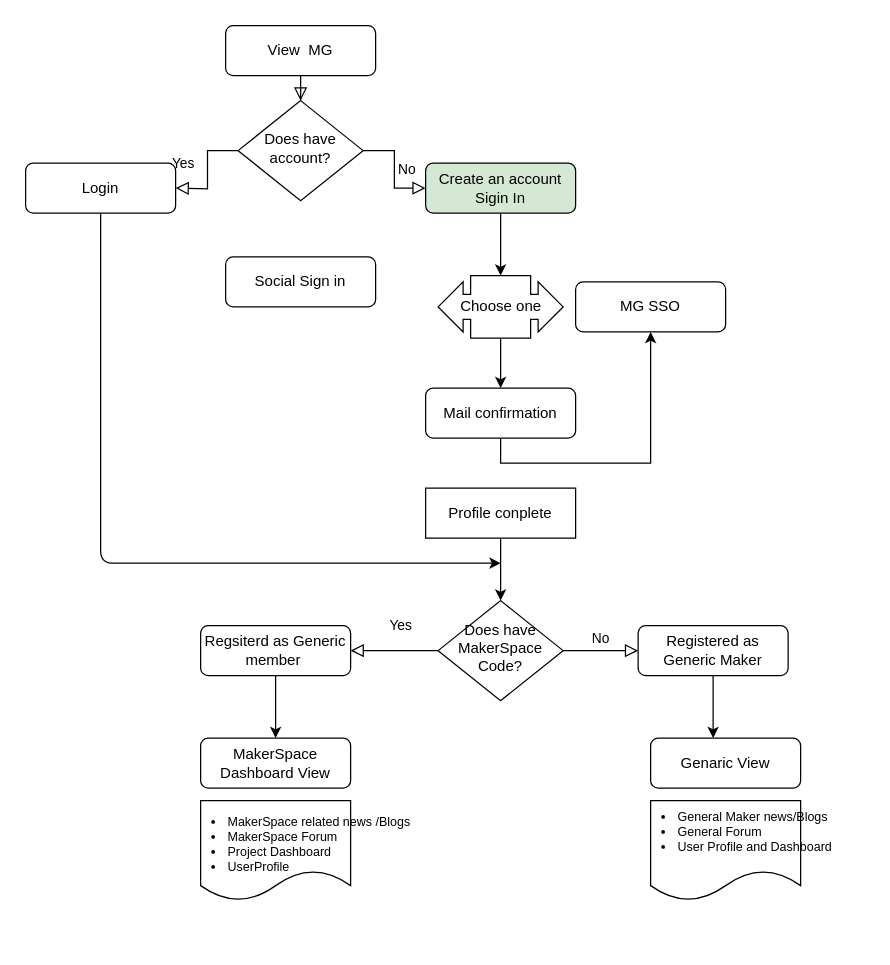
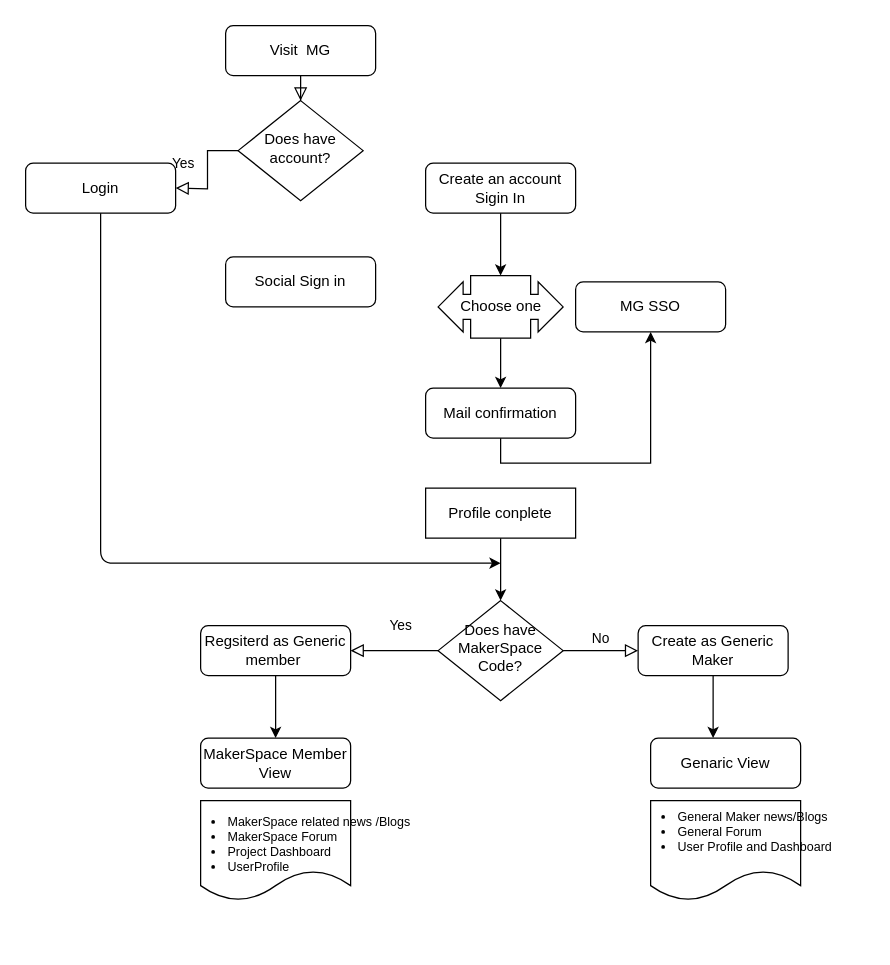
node "View MG": label "View MG" -> "Visit MG"
edge "Does have account?" -> "Create an account Sigin In": removed, label "No"
node "Create an account Sigin In": fillcolor #d5e8d4 -> #ffffff
node "Registered as Generic Maker": label "Registered as Generic Maker" -> "Create as Generic Maker"
node "MakerSpace Dashboard View": label "MakerSpace Dashboard View" -> "MakerSpace Member View"
